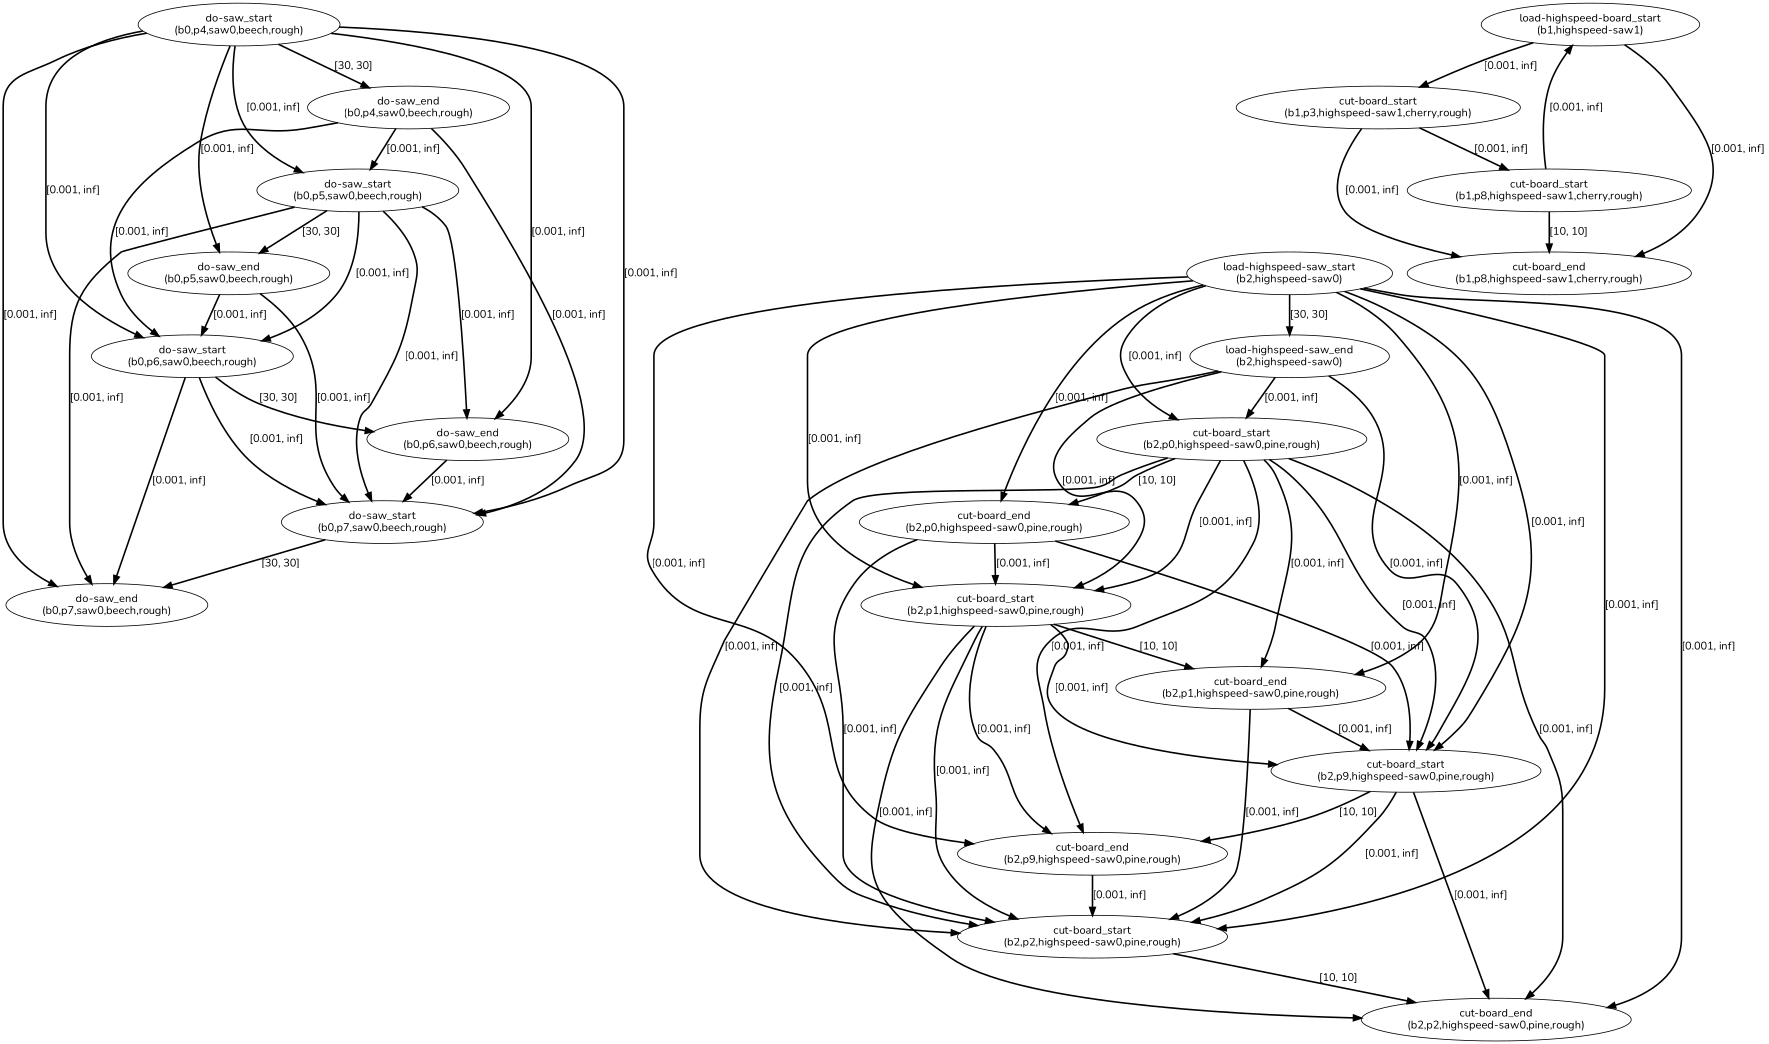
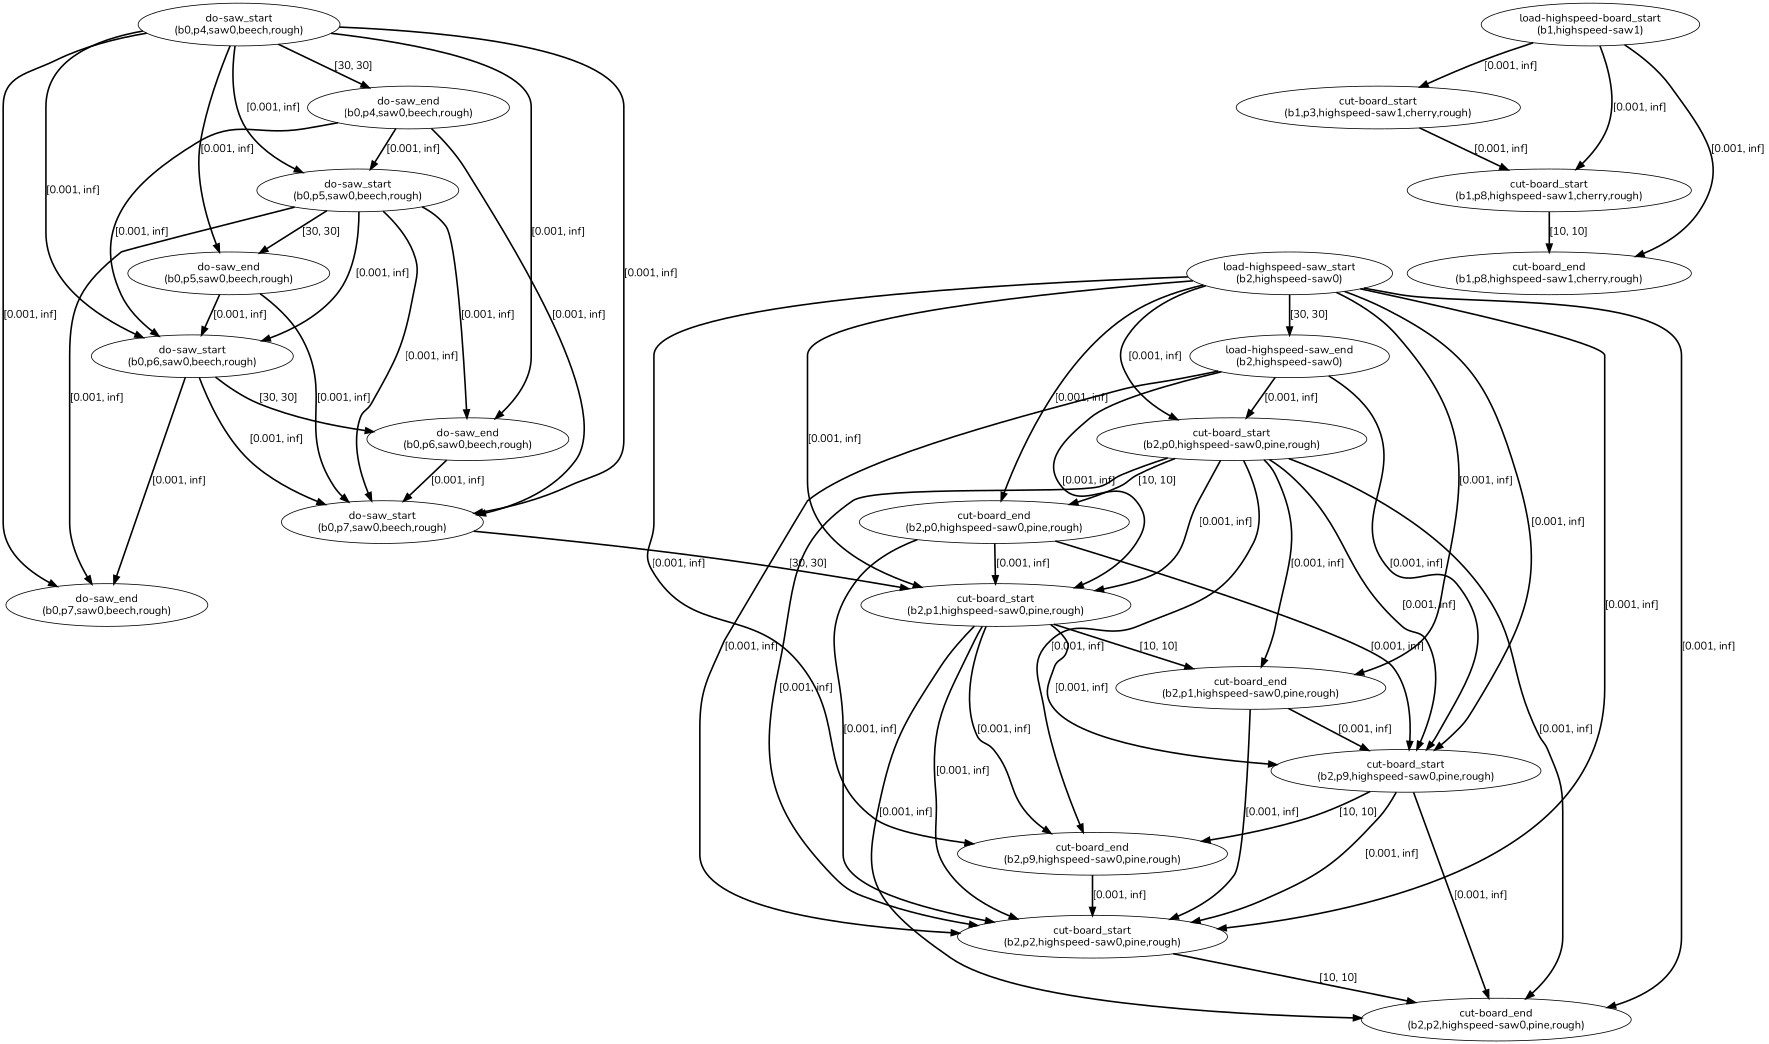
edge "cut-board_start (b1,p8,highspeed-saw1,cherry,rough)" -> "load-highspeed-board_start (b1,highspeed-saw1)": reversed
edge "cut-board_start (b1,p3,highspeed-saw1,cherry,rough)" -> "cut-board_end (b1,p8,highspeed-saw1,cherry,rough)": removed, label "[0.001, inf]"
edge "do-saw_start (b0,p7,saw0,beech,rough)" -> "do-saw_end (b0,p7,saw0,beech,rough)": now "do-saw_start (b0,p7,saw0,beech,rough)" -> "cut-board_start (b2,p1,highspeed-saw0,pine,rough)"
